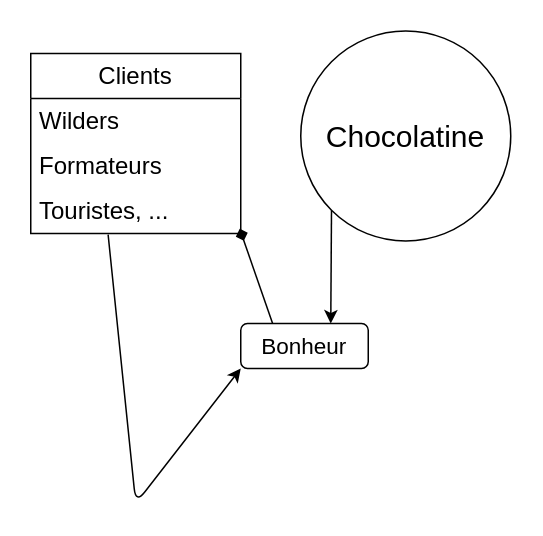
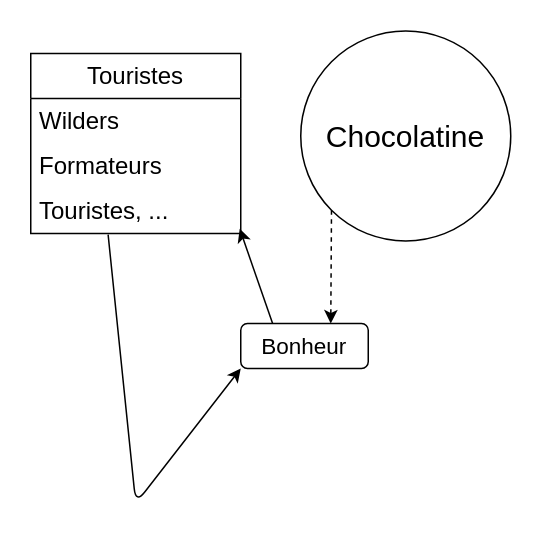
node "Clients": label "Clients" -> "Touristes"
edge "Bonheur" -> "Touristes, ...": arrowhead diamond -> classic
edge "Chocolatine" -> "Bonheur": style solid -> dashed
